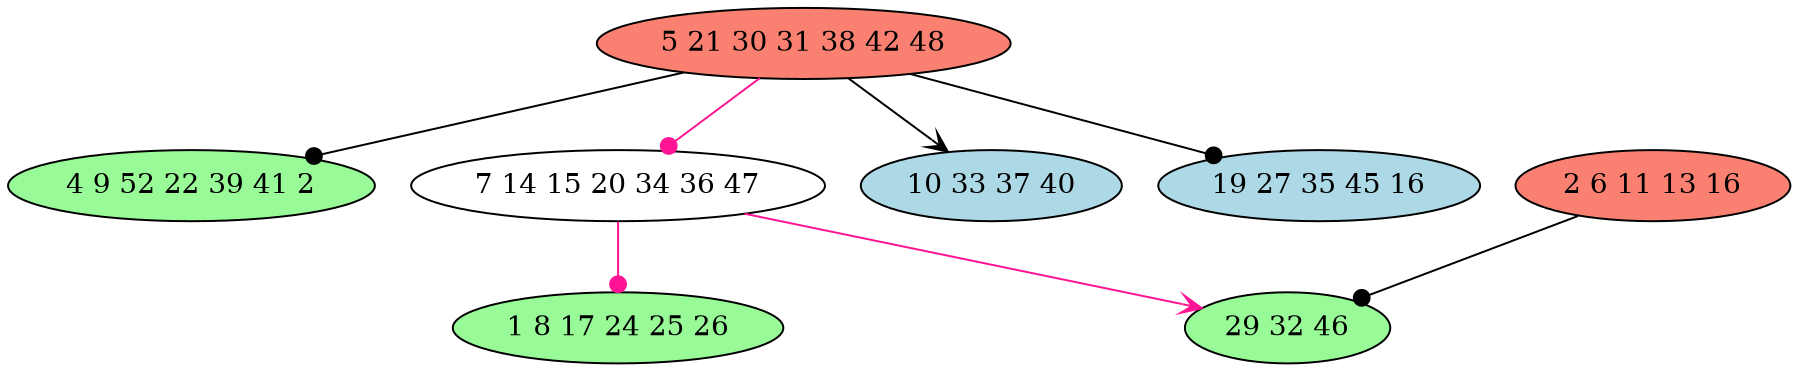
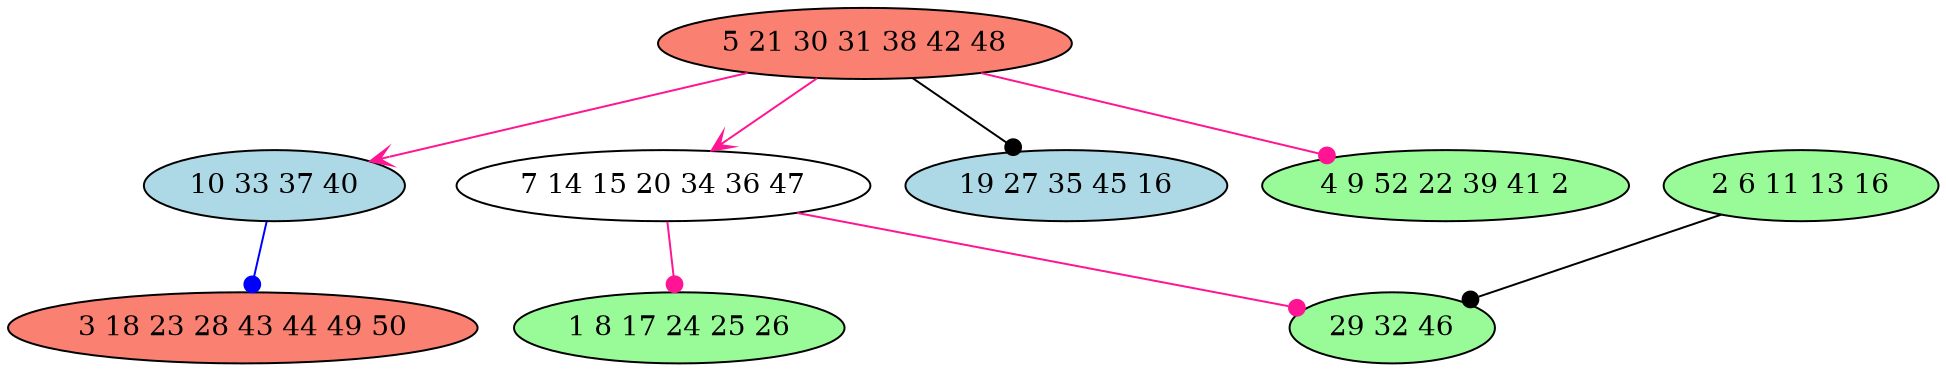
edge "5 21 30 31 38 42 48" -> "10 33 37 40": color black -> deeppink
edge "5 21 30 31 38 42 48" -> "7 14 15 20 34 36 47": arrowhead dot -> vee
edge "5 21 30 31 38 42 48" -> "4 9 52 22 39 41 2": color black -> deeppink
node "2 6 11 13 16": fillcolor salmon -> palegreen
edge "7 14 15 20 34 36 47" -> "29 32 46": arrowhead vee -> dot
node "3 18 23 28 43 44 49 50": added
